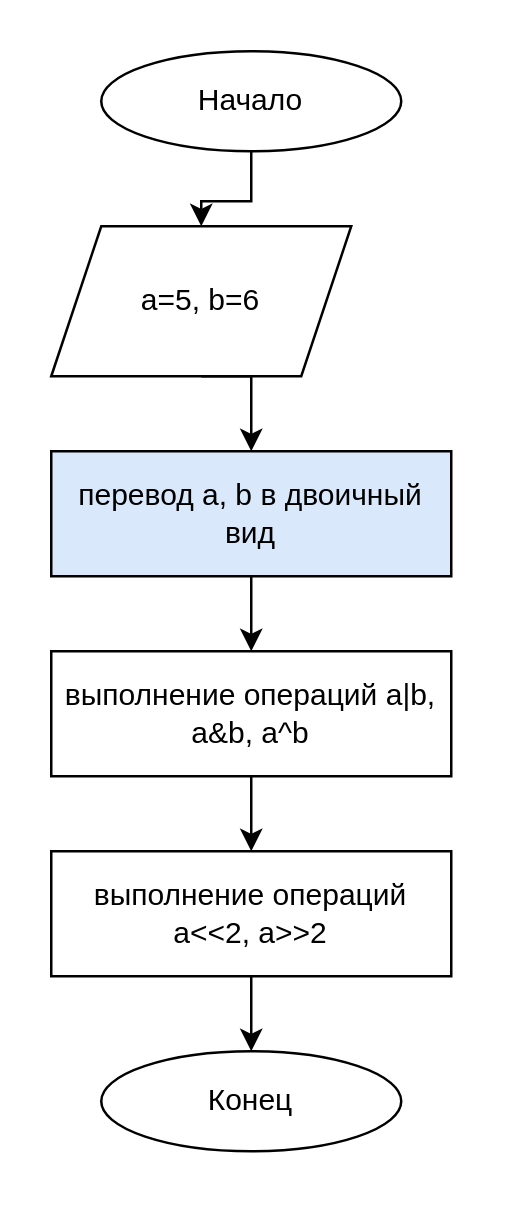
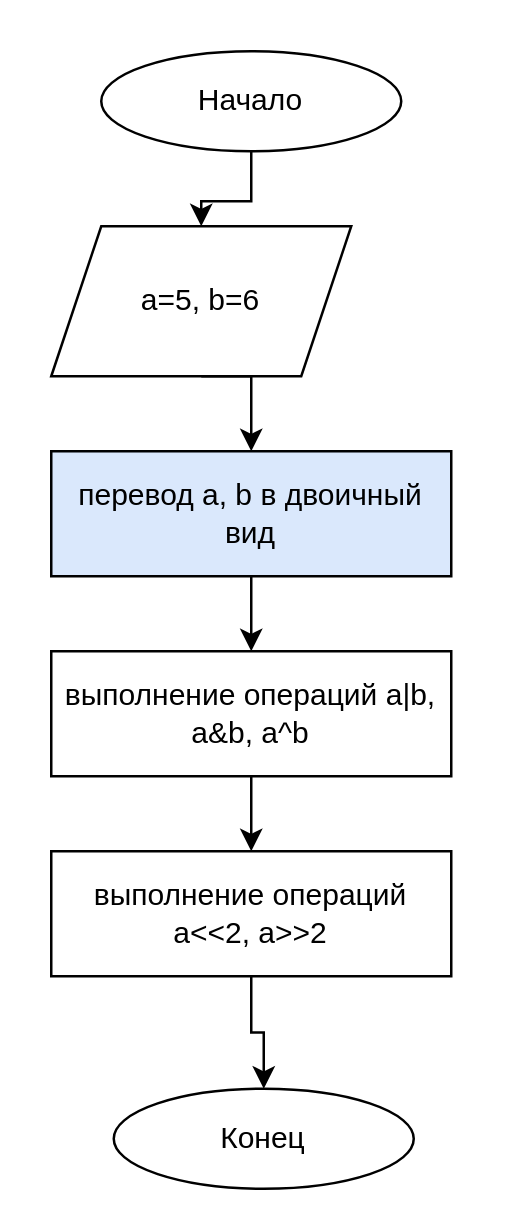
node "Конец": moved (251, 1101) -> (264, 1139)
